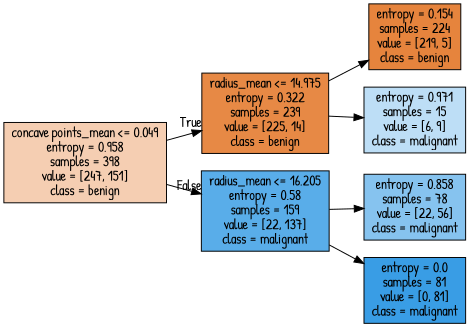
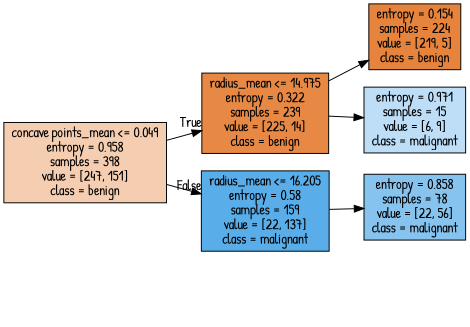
node "entropy = 0.0 samples = 81 value = [0, 81] class = malignant": removed
